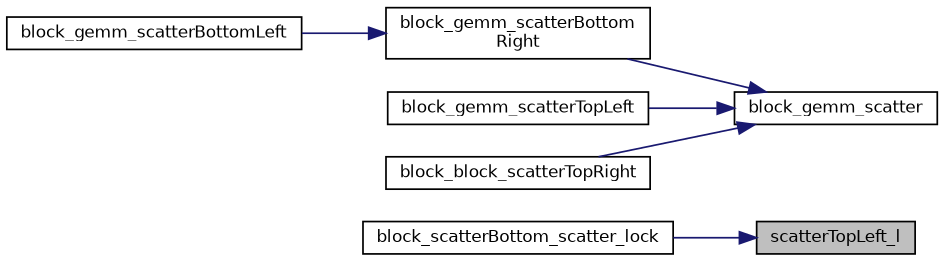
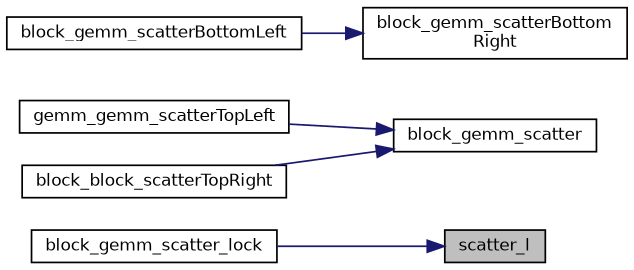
edge "block_gemm_scatterBottom Right" -> "block_gemm_scatter": removed
node "block_gemm_scatterTopLeft": label "block_gemm_scatterTopLeft" -> "gemm_gemm_scatterTopLeft"
node "block_scatterBottom_scatter_lock": label "block_scatterBottom_scatter_lock" -> "block_gemm_scatter_lock"
node "scatterTopLeft_l": label "scatterTopLeft_l" -> "scatter_l"
